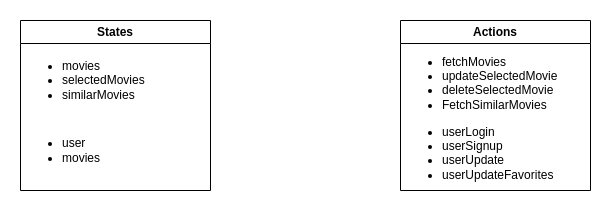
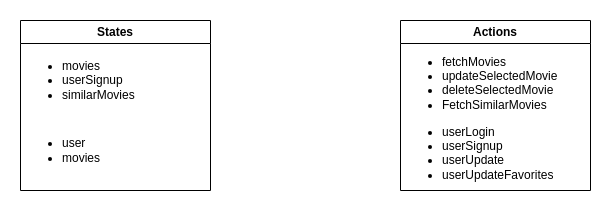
node "movies selectedMovies similarMovies": label "movies selectedMovies similarMovies" -> "movies userSignup similarMovies"
